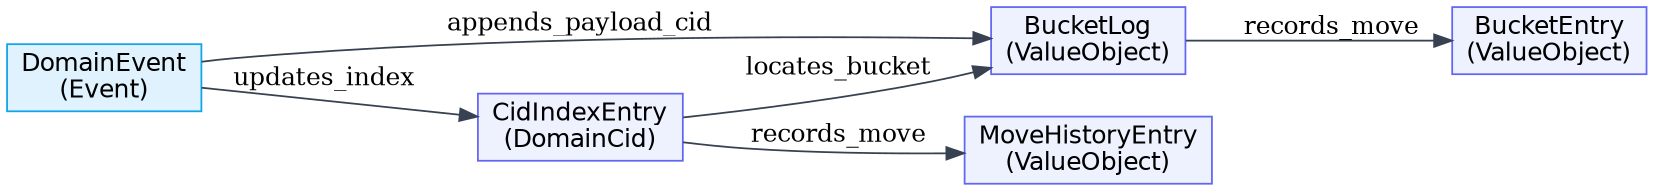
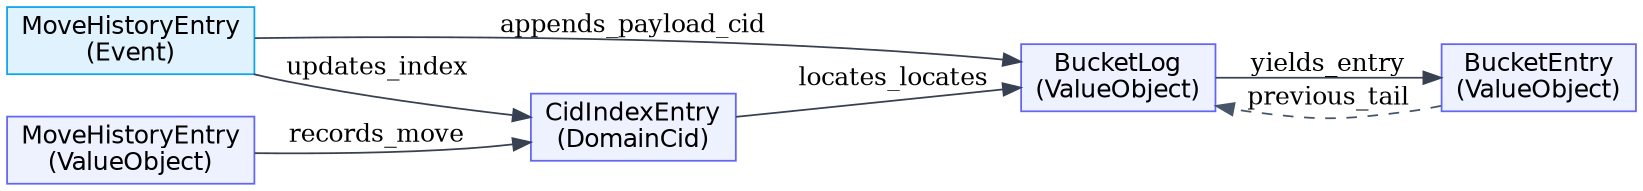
edge "BucketLog (ValueObject)" -> "BucketEntry (ValueObject)": label "records_move" -> "yields_entry"
edge "CidIndexEntry (DomainCid)" -> "BucketLog (ValueObject)": label "locates_bucket" -> "locates_locates"
node "DomainEvent (Event)": label "DomainEvent (Event)" -> "MoveHistoryEntry (Event)"
edge "BucketEntry (ValueObject)" -> "BucketLog (ValueObject)": added, label "previous_tail"
edge "CidIndexEntry (DomainCid)" -> "MoveHistoryEntry (ValueObject)": reversed
